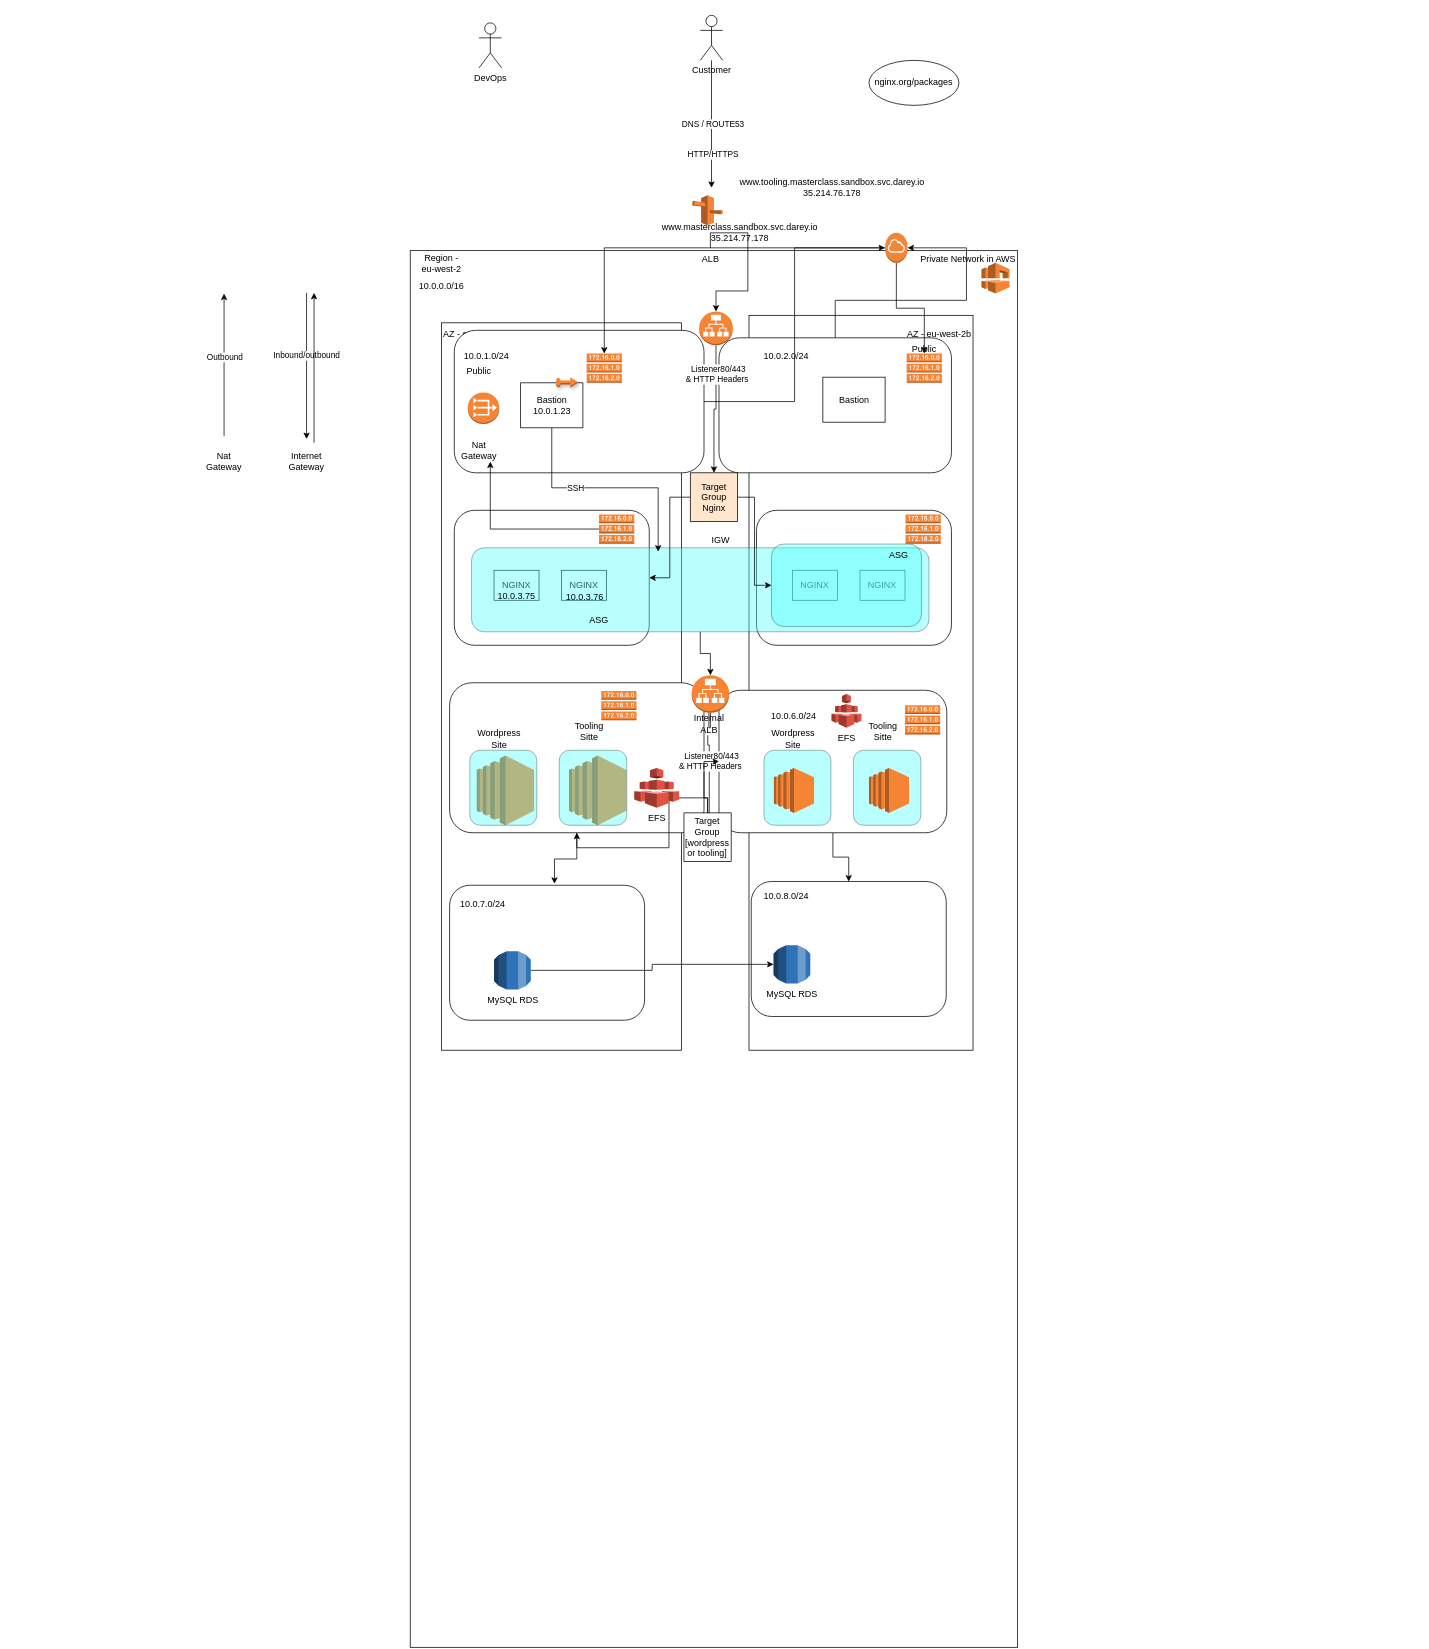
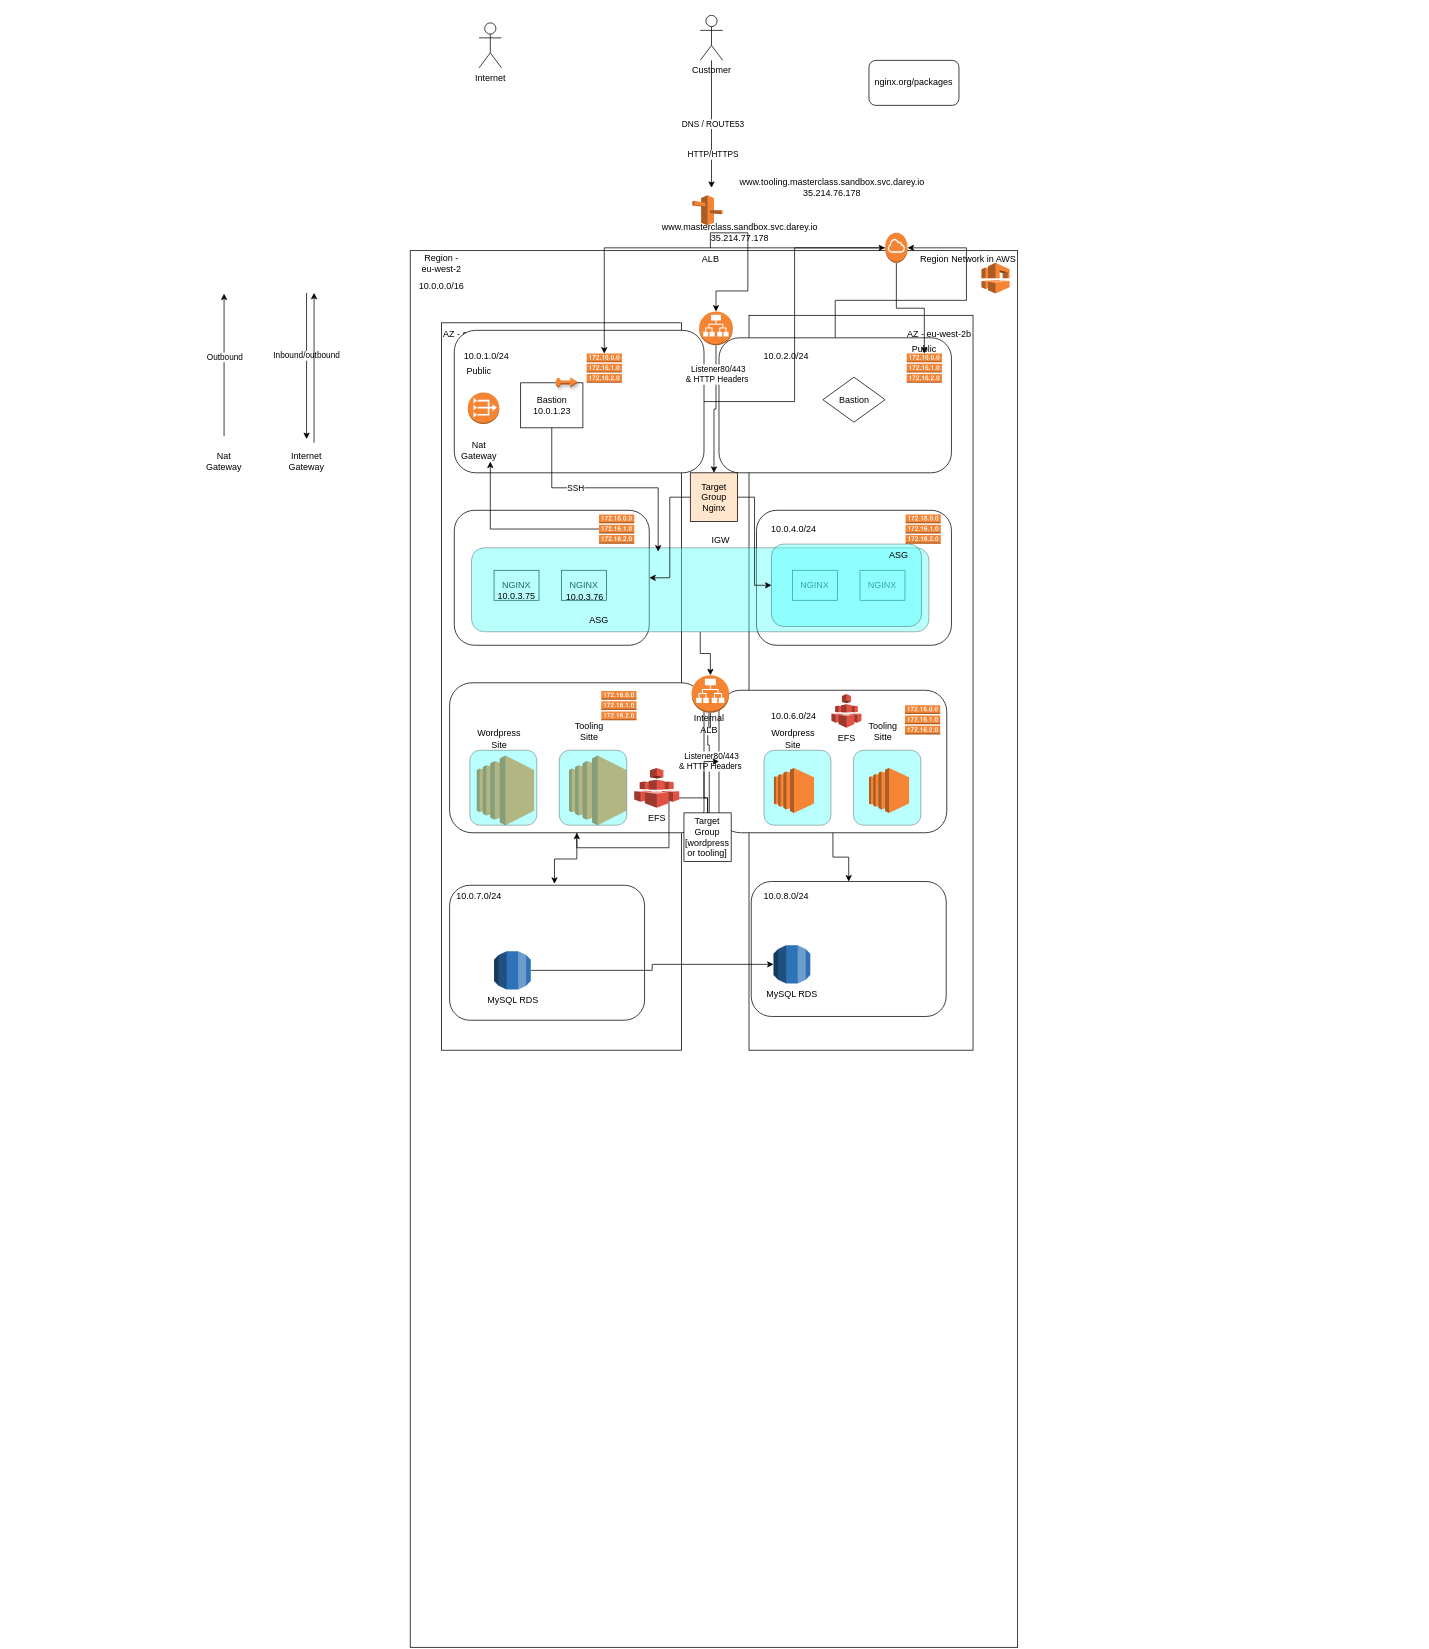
node "DevOps": label "DevOps" -> "Internet"
node "nginx.org/packages": shape ellipse -> rounded rectangle
node "Private Network in AWS": label "Private Network in AWS" -> "Region Network in AWS"
node "Bastion": shape rectangle -> diamond
node "10.0.4.0/24": added
node "10.0.7.0/24": moved (483, 904) -> (479, 897)
